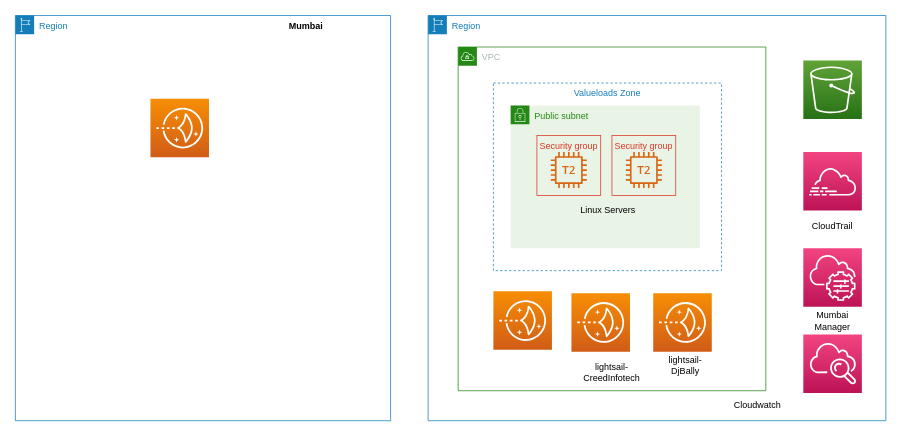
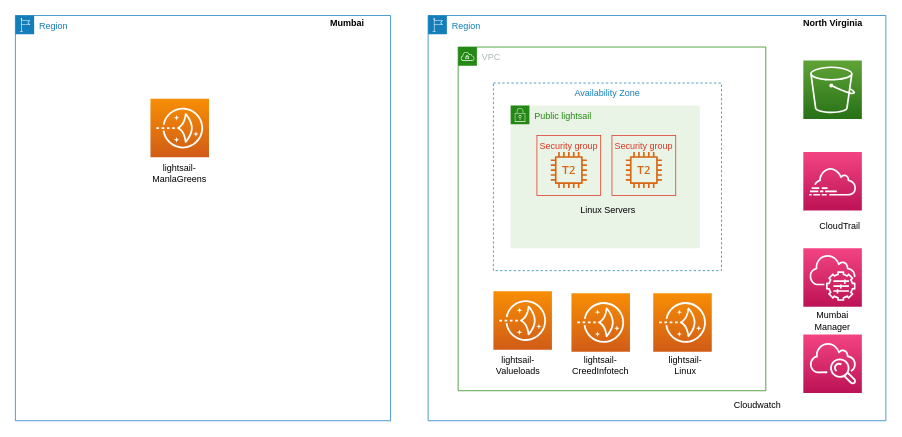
node "North Virginia": added
node "Mumbai": moved (306, 27) -> (347, 23)
node "Valueloads Zone": label "Valueloads Zone" -> "Availability Zone"
node "Public subnet": label "Public subnet" -> "Public lightsail"
node "lightsail-ManlaGreens": added
node "CloudTrail": moved (832, 226) -> (840, 226)
node "lightsail-Valueloads": added
node "lightsail-DjBally": label "lightsail-DjBally" -> "lightsail-Linux"
node "lightsail-CreedInfotech": moved (612, 372) -> (600, 365)
